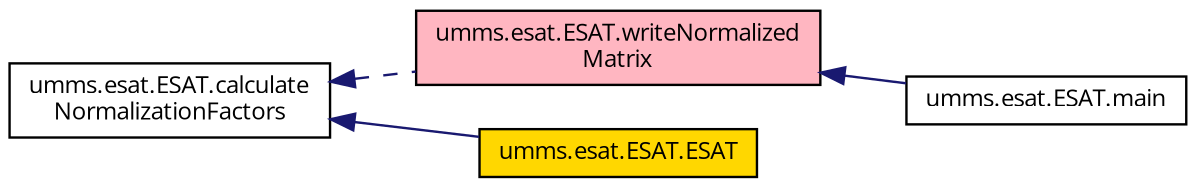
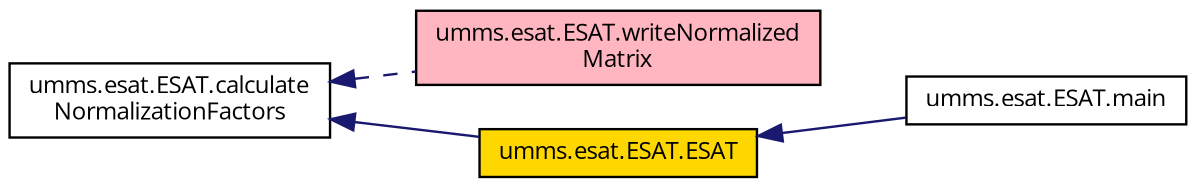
edge "umms.esat.ESAT.main" -> "umms.esat.ESAT.writeNormalized Matrix": now "umms.esat.ESAT.main" -> "umms.esat.ESAT.ESAT"
